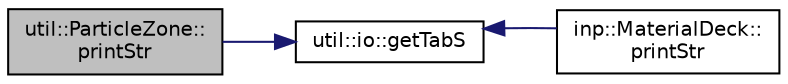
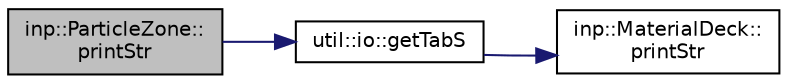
edge "inp::MaterialDeck:: printStr" -> "util::io::getTabS": reversed
node "util::ParticleZone:: printStr": label "util::ParticleZone:: printStr" -> "inp::ParticleZone:: printStr"
